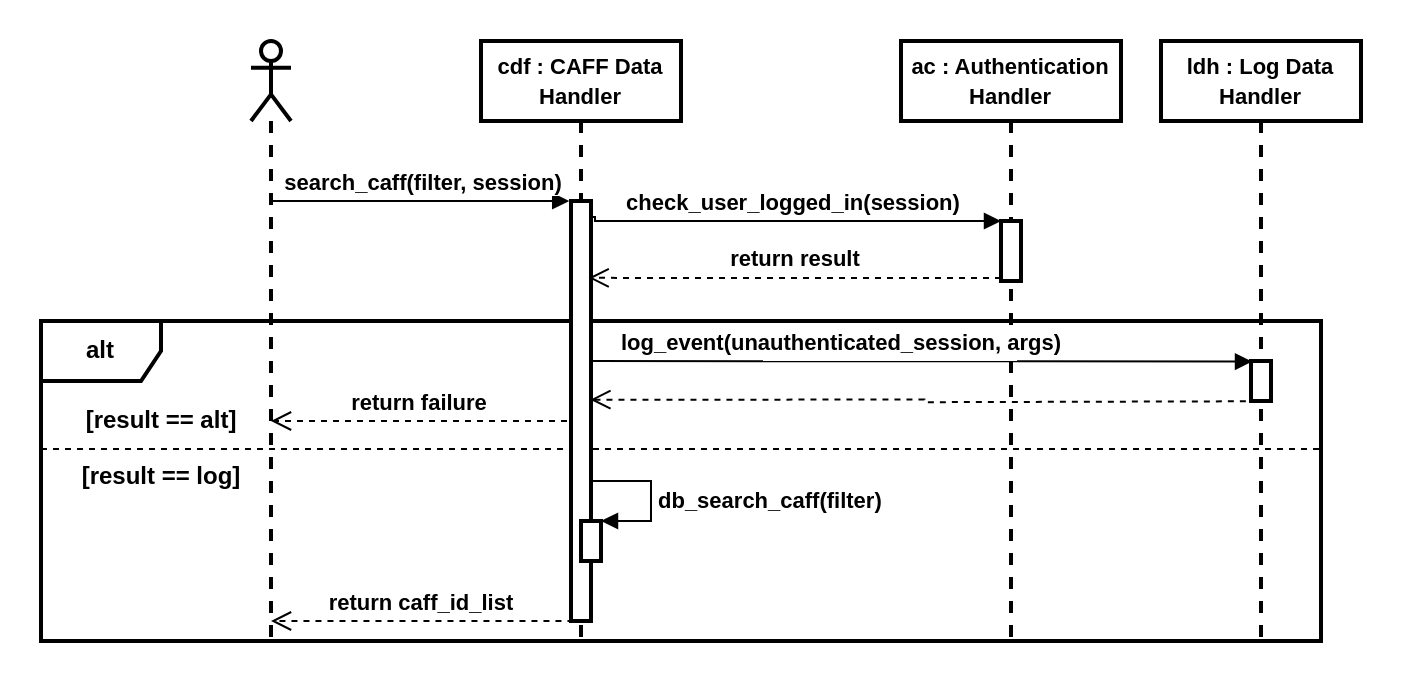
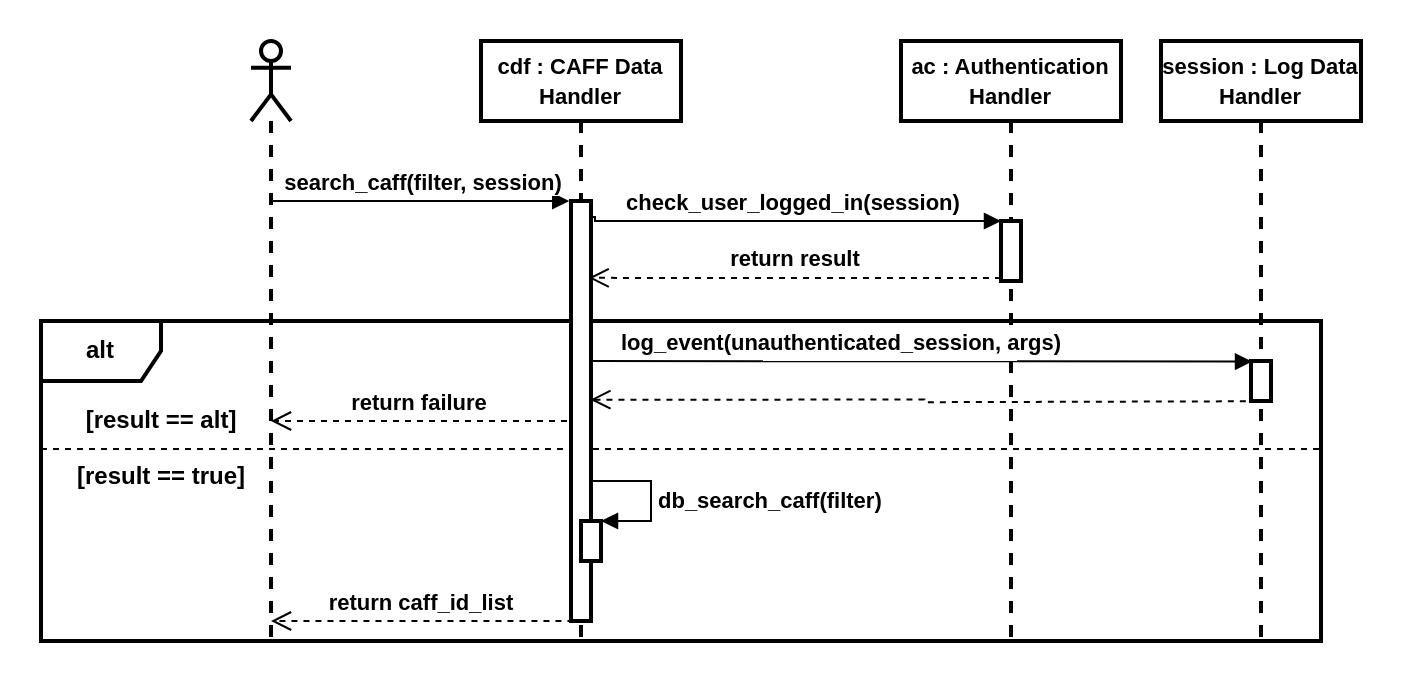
node "ldh : Log Data Handler": label "ldh : Log Data Handler" -> "session : Log Data Handler"
node "[result == log]": label "[result == log]" -> "[result == true]"
